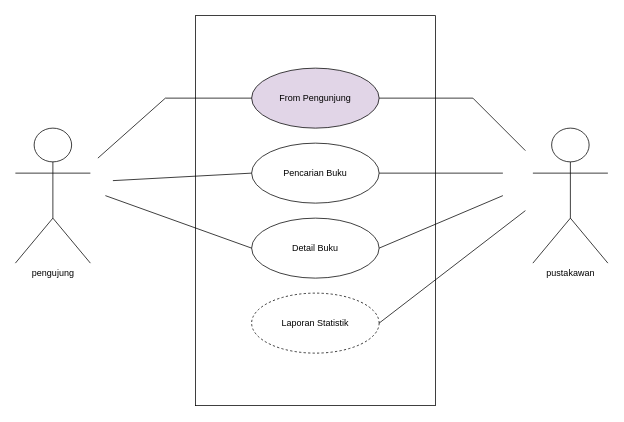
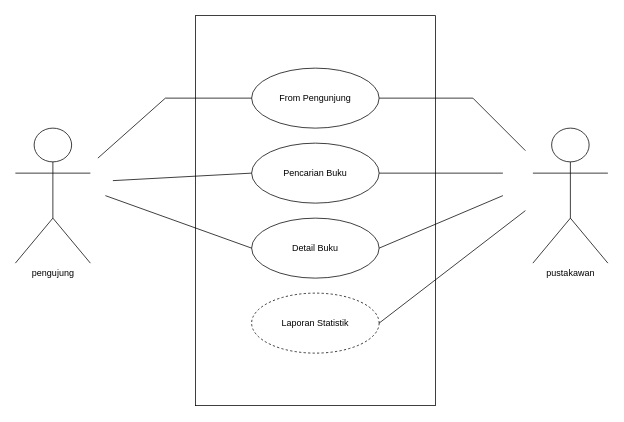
node "From Pengunjung": fillcolor #e1d5e7 -> #ffffff
